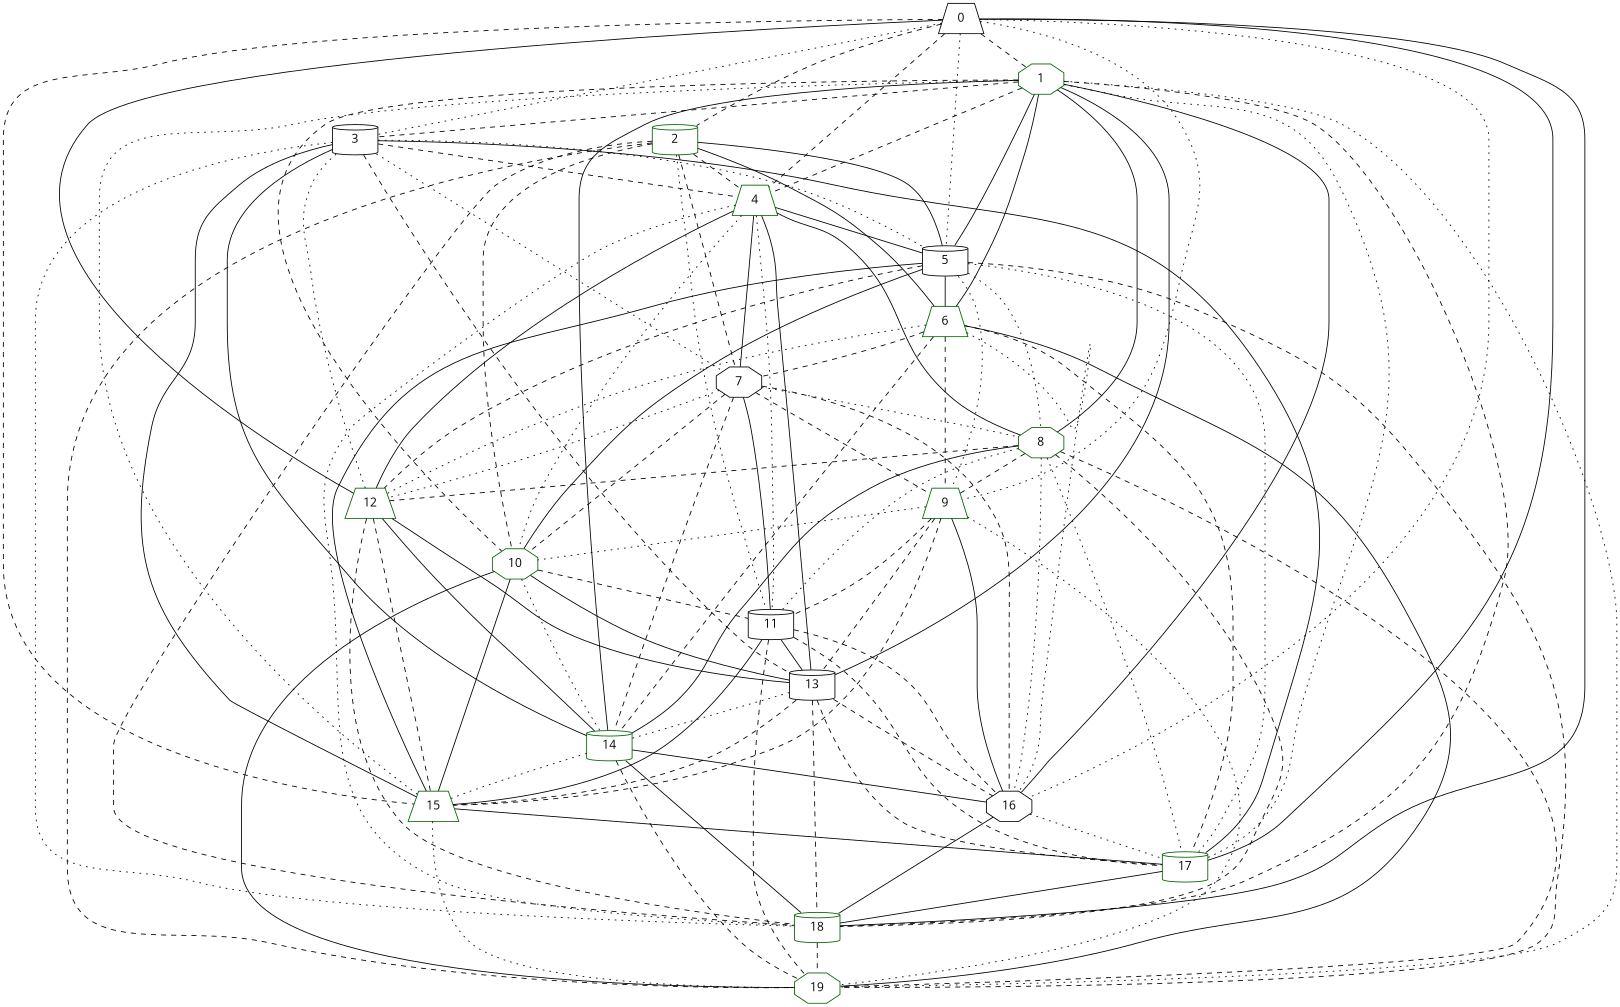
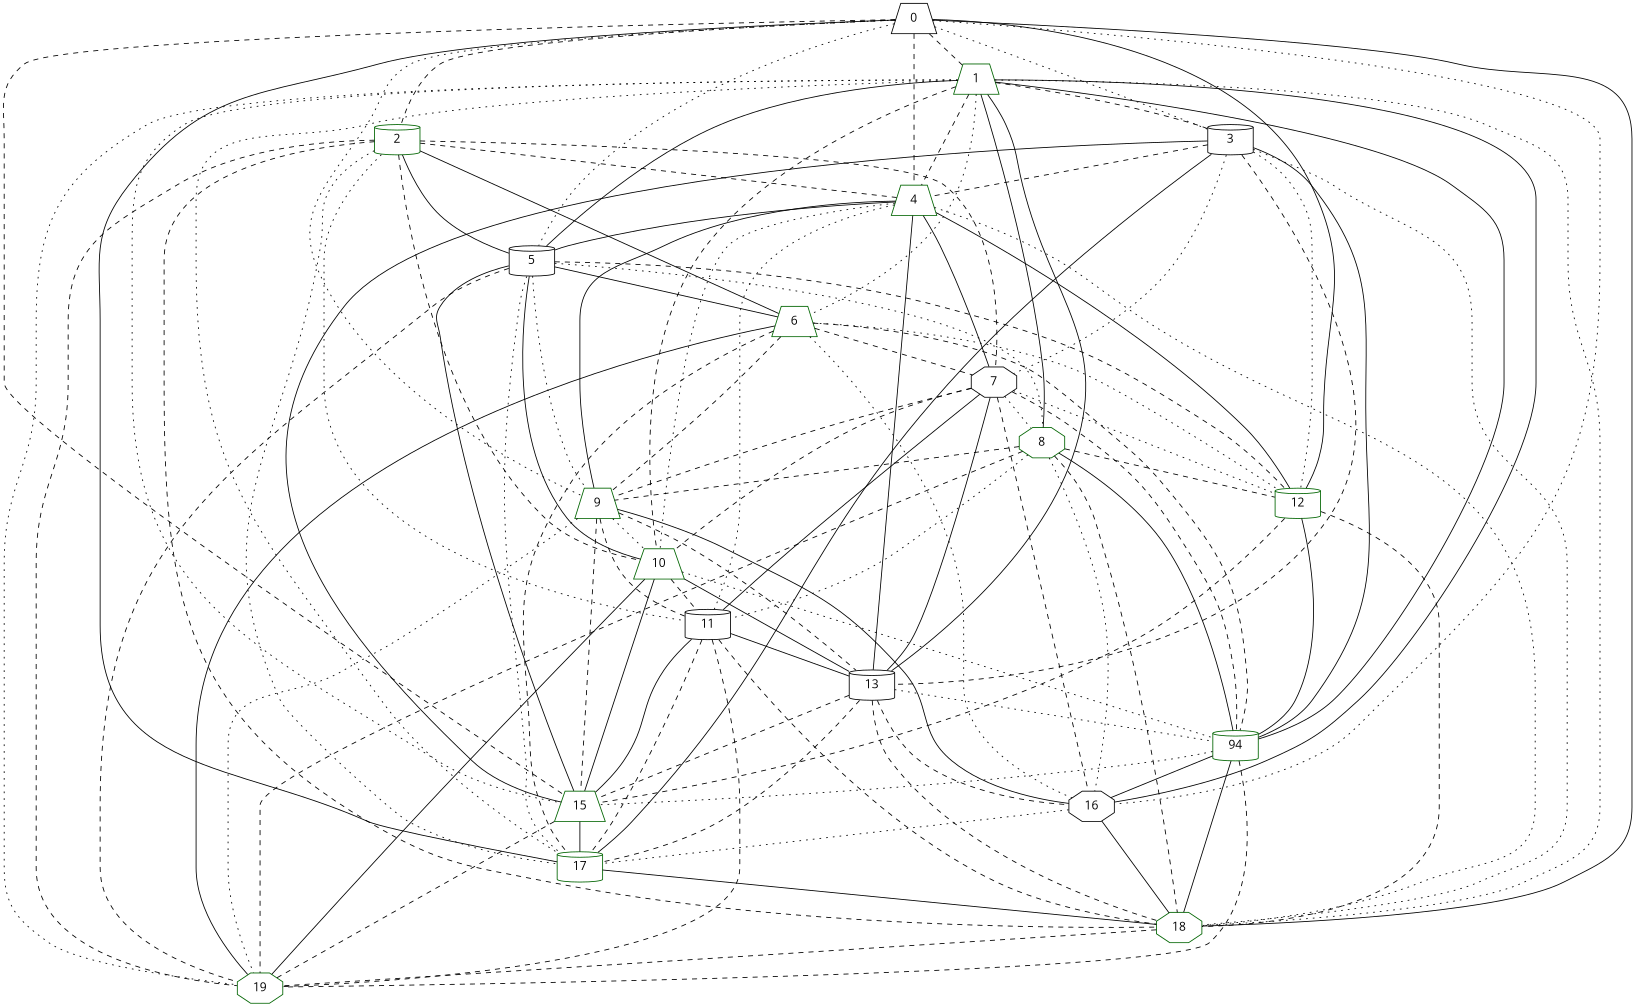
node "1": shape octagon -> trapezium
edge "3" -- "5": removed
edge "1" -- "6": style solid -> dotted
edge "4" -- "8": now "4" -- "9"
node "12": shape trapezium -> cylinder
node "10": shape octagon -> trapezium
edge "1" -- "18": style dashed -> dotted
edge "12" -- "13": now "7" -- "13"
edge "8" -- "17": now "2" -- "17"
edge "11" -- "16": now "11" -- "18"
node "14": label "14" -> "94"
node "18": shape cylinder -> octagon
edge "15" -- "19": style dotted -> dashed
